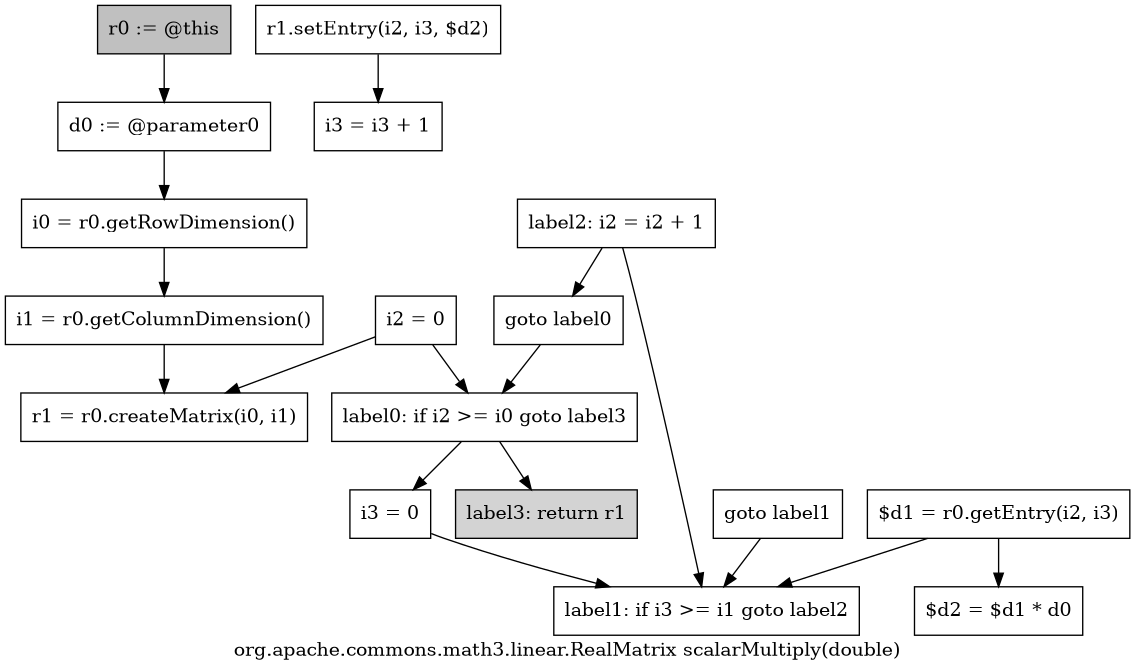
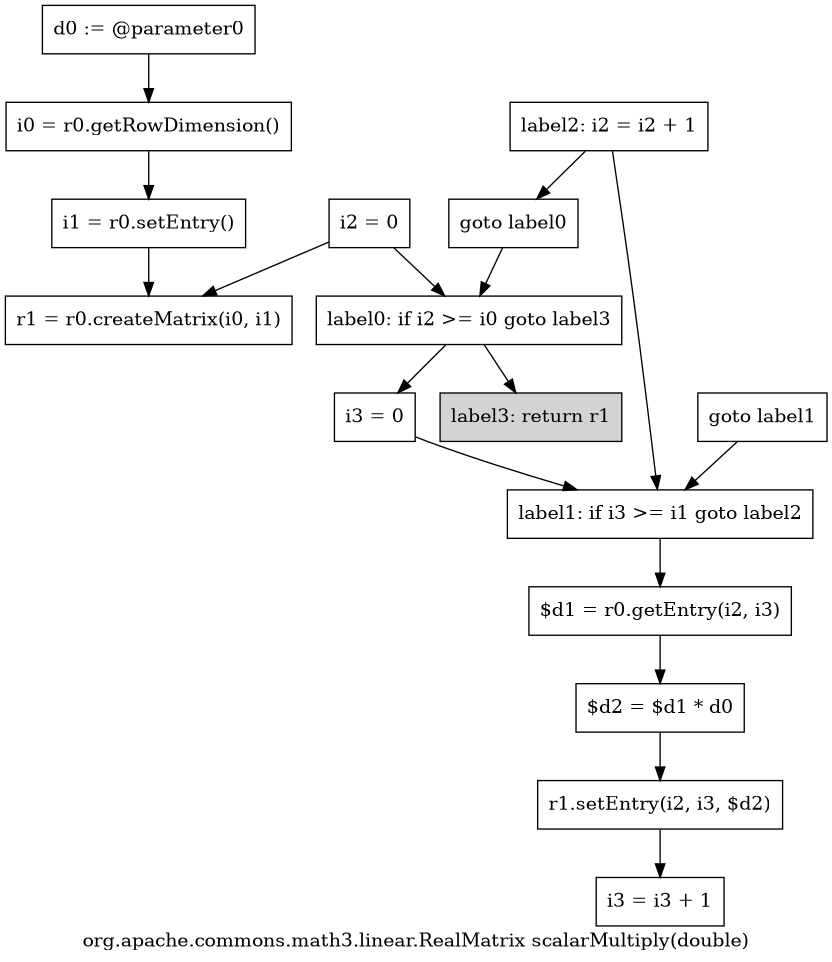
node "r0 := @this": removed
node "i1 = r0.getColumnDimension()": label "i1 = r0.getColumnDimension()" -> "i1 = r0.setEntry()"
edge "$d1 = r0.getEntry(i2, i3)" -> "label1: if i3 >= i1 goto label2": reversed
edge "$d2 = $d1 * d0" -> "r1.setEntry(i2, i3, $d2)": added
